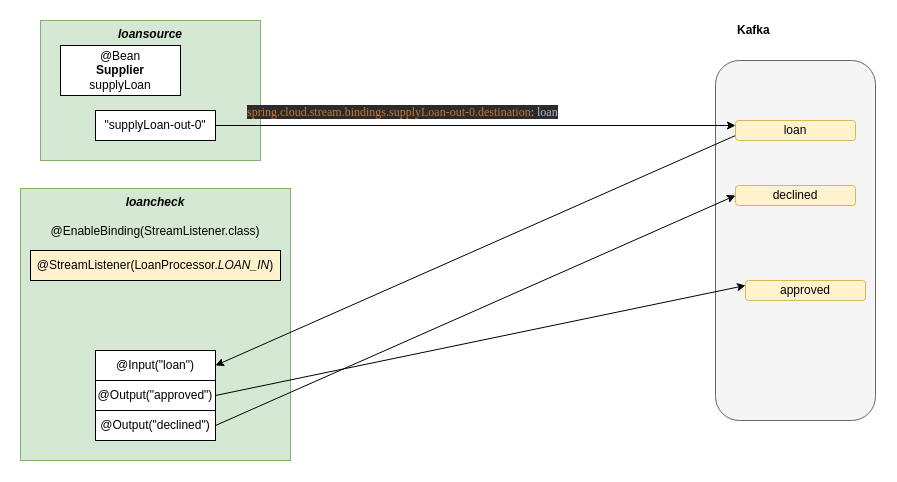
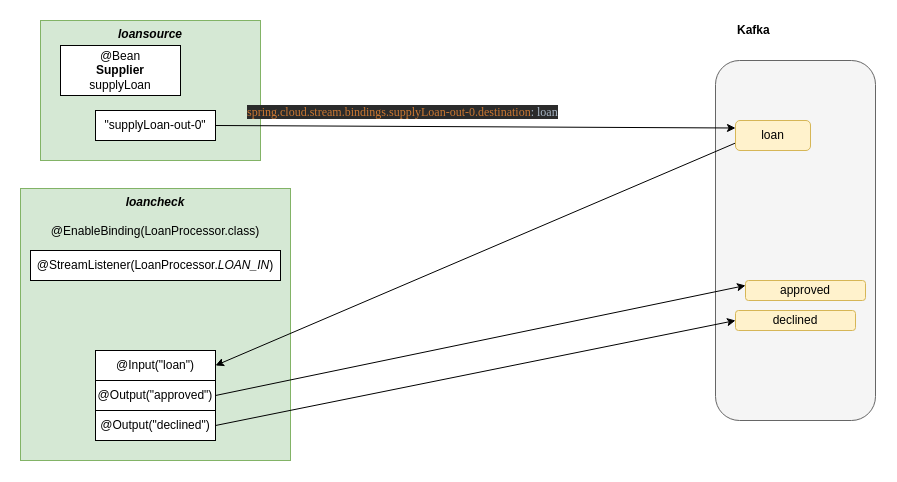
node "loan": size 120x20 -> 75x30
node "declined": moved (796, 196) -> (796, 321)
node "loancheck @EnableBinding(StreamListener.class)": label "loancheck @EnableBinding(StreamListener.class)" -> "loancheck @EnableBinding(LoanProcessor.class)"
node "@StreamListener(LoanProcessor.LOAN_IN)": fillcolor #fff2cc -> #ffffff
